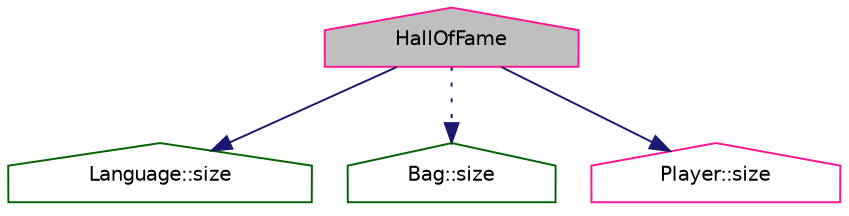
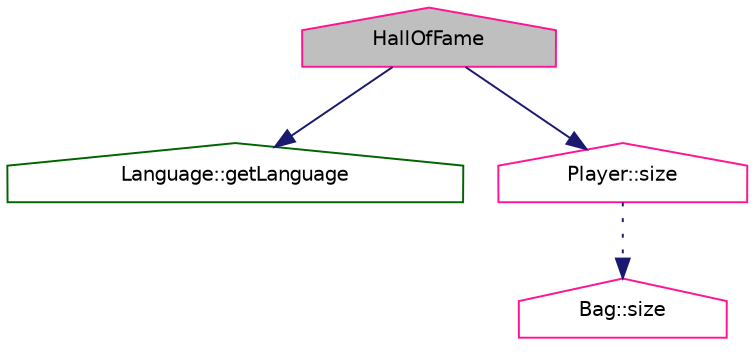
edge "HallOfFame" -> "Bag::size": now "Player::size" -> "Bag::size"
node "Language::size": label "Language::size" -> "Language::getLanguage"
node "Bag::size": color darkgreen -> deeppink
